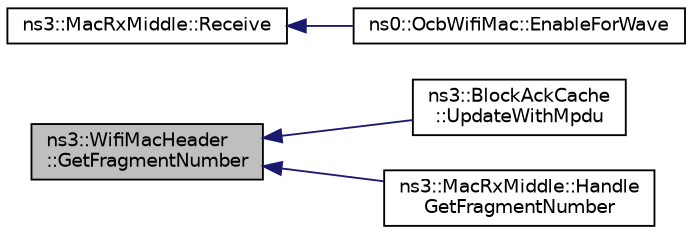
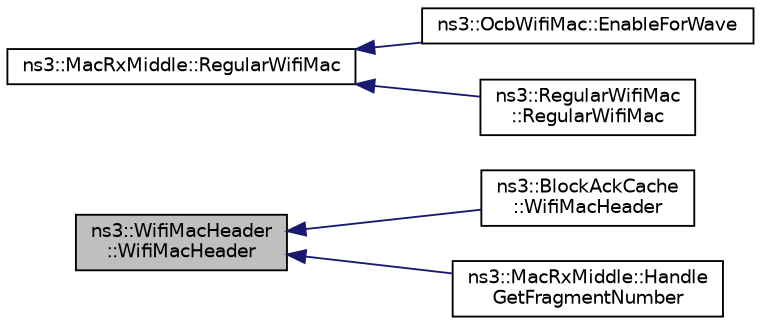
node "ns3::MacRxMiddle::Receive": label "ns3::MacRxMiddle::Receive" -> "ns3::MacRxMiddle::RegularWifiMac"
node "ns0::OcbWifiMac::EnableForWave": label "ns0::OcbWifiMac::EnableForWave" -> "ns3::OcbWifiMac::EnableForWave"
node "ns3::BlockAckCache ::UpdateWithMpdu": label "ns3::BlockAckCache ::UpdateWithMpdu" -> "ns3::BlockAckCache ::WifiMacHeader"
node "ns3::RegularWifiMac ::RegularWifiMac": added
node "ns3::WifiMacHeader ::GetFragmentNumber": label "ns3::WifiMacHeader ::GetFragmentNumber" -> "ns3::WifiMacHeader ::WifiMacHeader"
